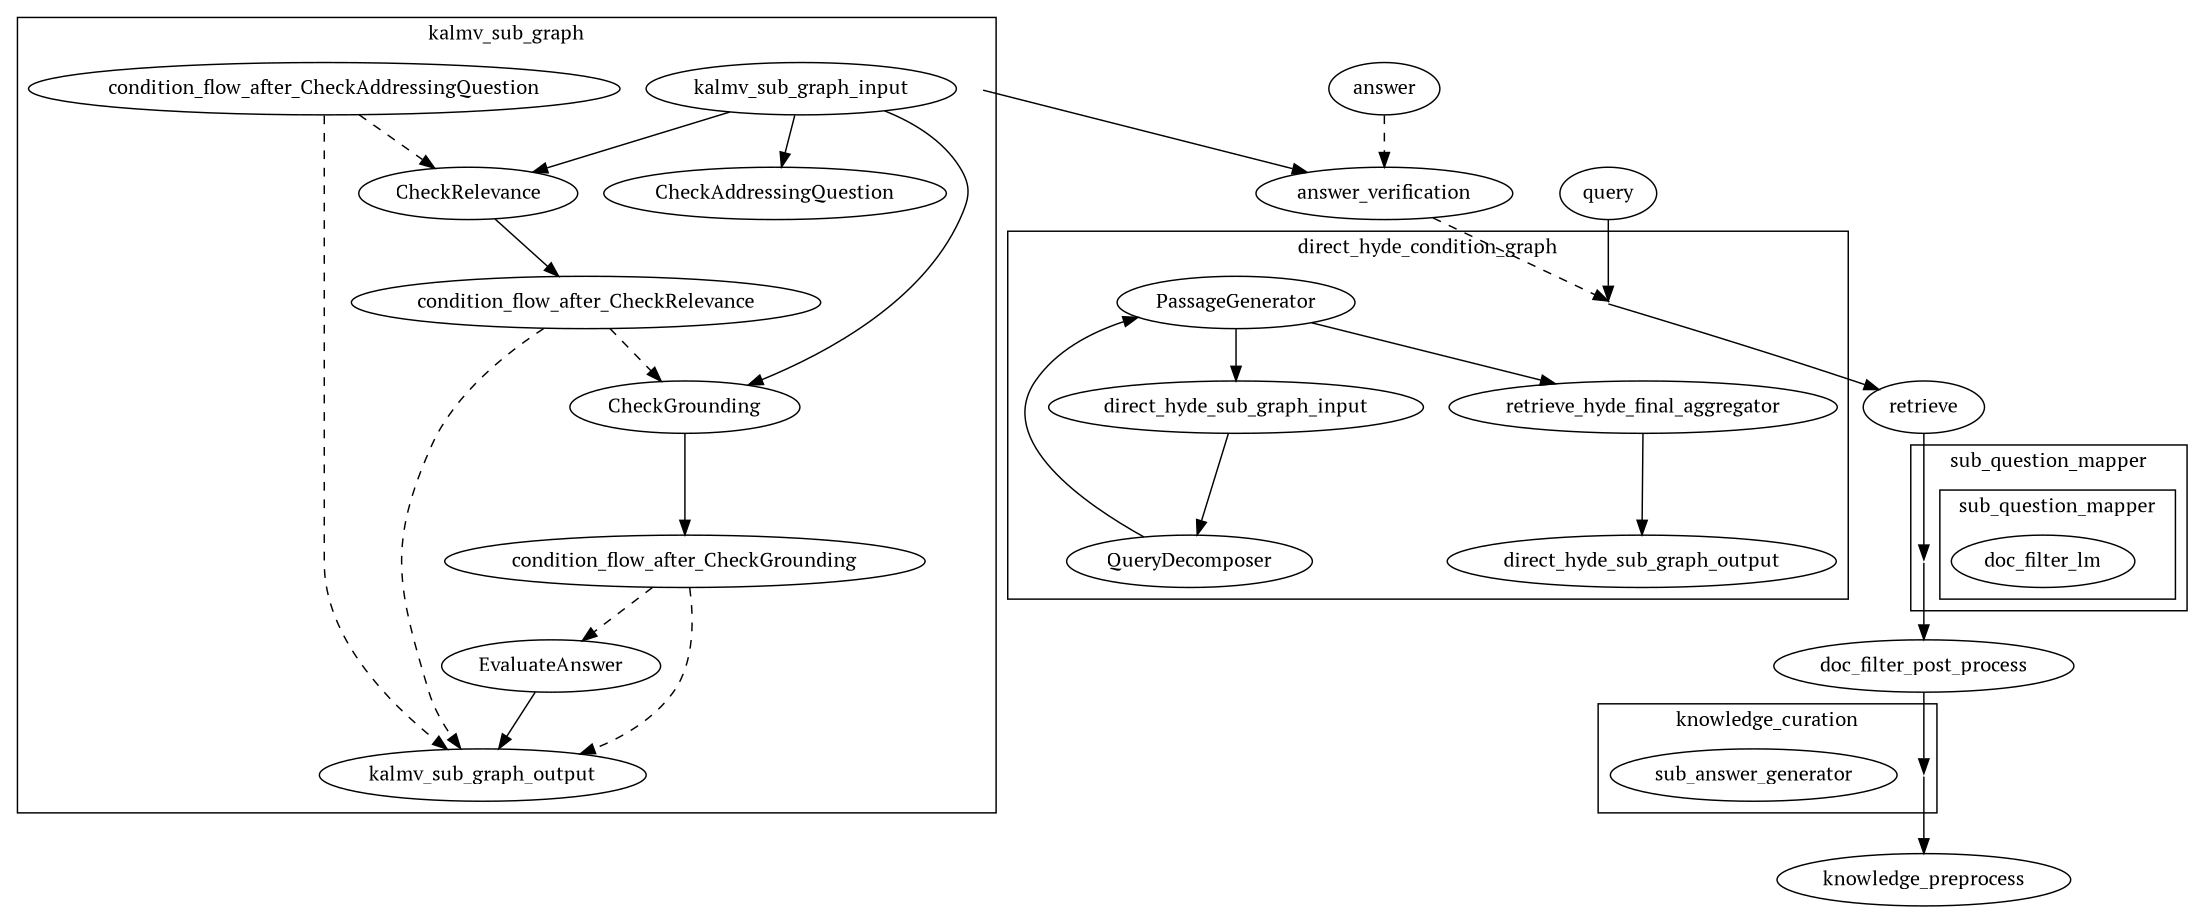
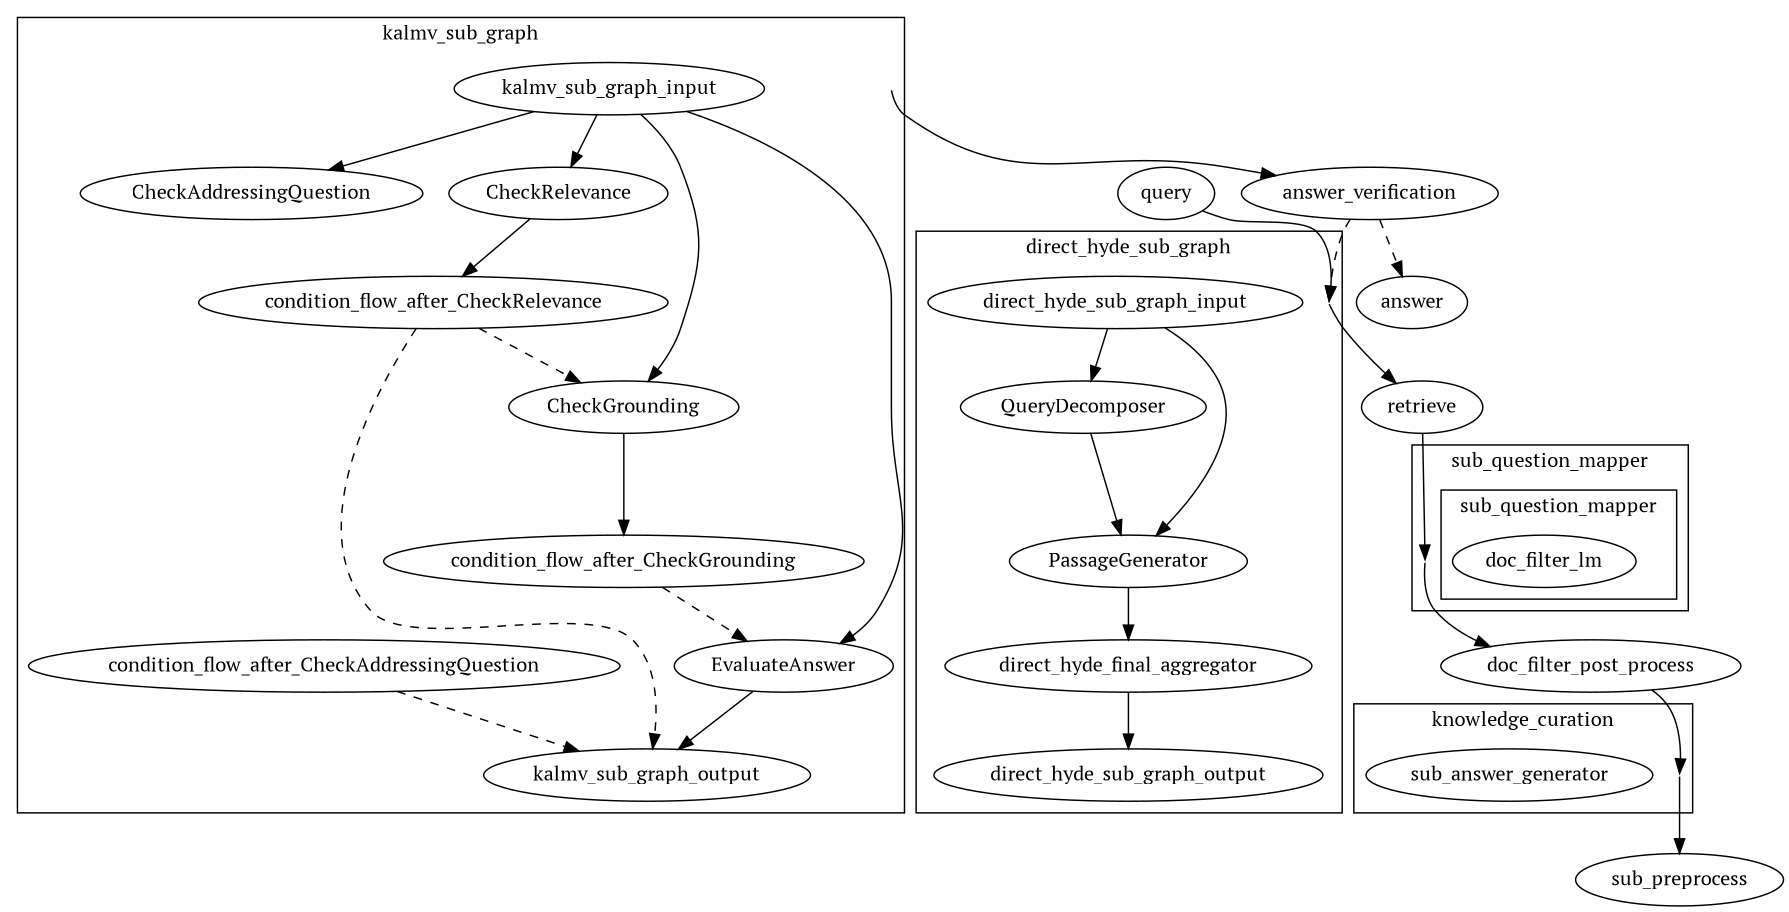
edge "answer" -> "answer_verification": reversed
edge "condition_flow_after_CheckAddressingQuestion" -> "CheckRelevance": removed
cluster "direct_hyde_condition_graph": label "direct_hyde_condition_graph" -> "direct_hyde_sub_graph"
edge "kalmv_sub_graph_input" -> "EvaluateAnswer": added
edge "PassageGenerator" -> "direct_hyde_sub_graph_input": reversed
node "retrieve_hyde_final_aggregator": label "retrieve_hyde_final_aggregator" -> "direct_hyde_final_aggregator"
edge "condition_flow_after_CheckGrounding" -> "kalmv_sub_graph_output": removed
node "knowledge_preprocess": label "knowledge_preprocess" -> "sub_preprocess"
